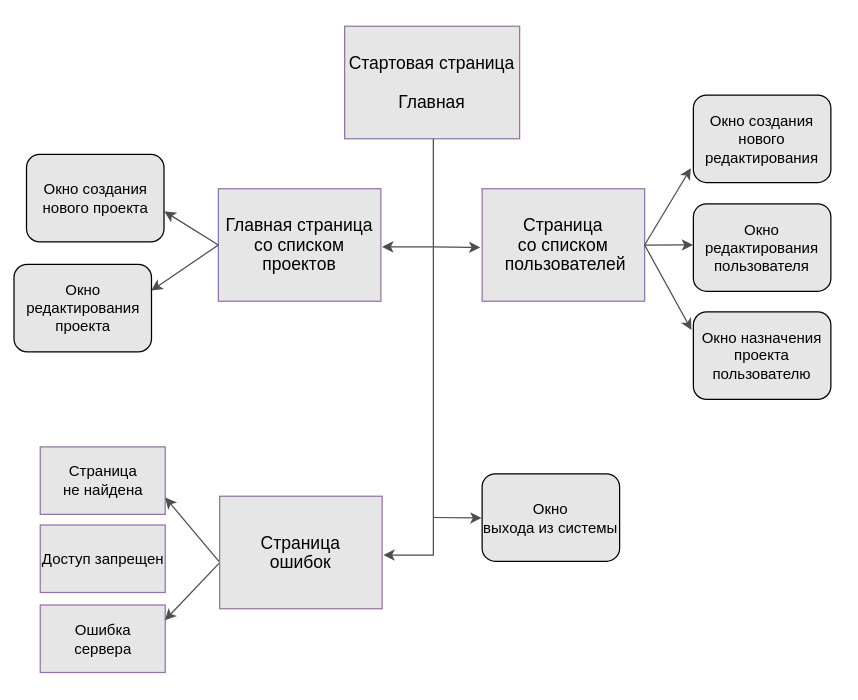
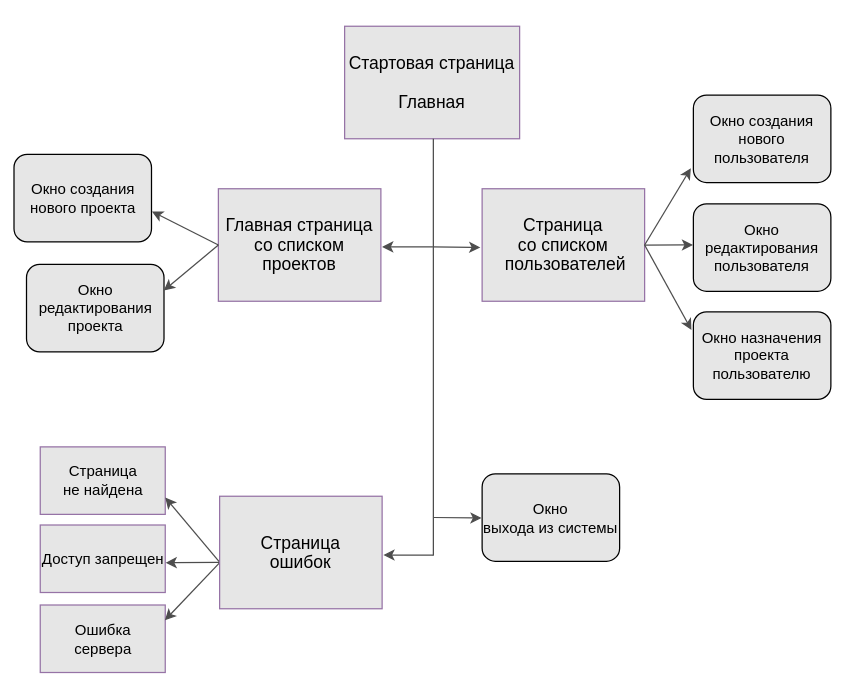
node "Окно создания нового редактирования": label "Окно создания нового редактирования" -> "Окно создания нового пользователя"
node "Окно создания нового проекта": moved (95, 198) -> (83, 198)
node "Окно редактирования проекта": moved (83, 308) -> (95, 308)
edge "Страница ошибок" -> "Доступ запрещен": added
